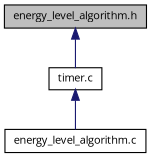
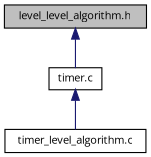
node "energy_level_algorithm.h": label "energy_level_algorithm.h" -> "level_level_algorithm.h"
node "energy_level_algorithm.c": label "energy_level_algorithm.c" -> "timer_level_algorithm.c"
